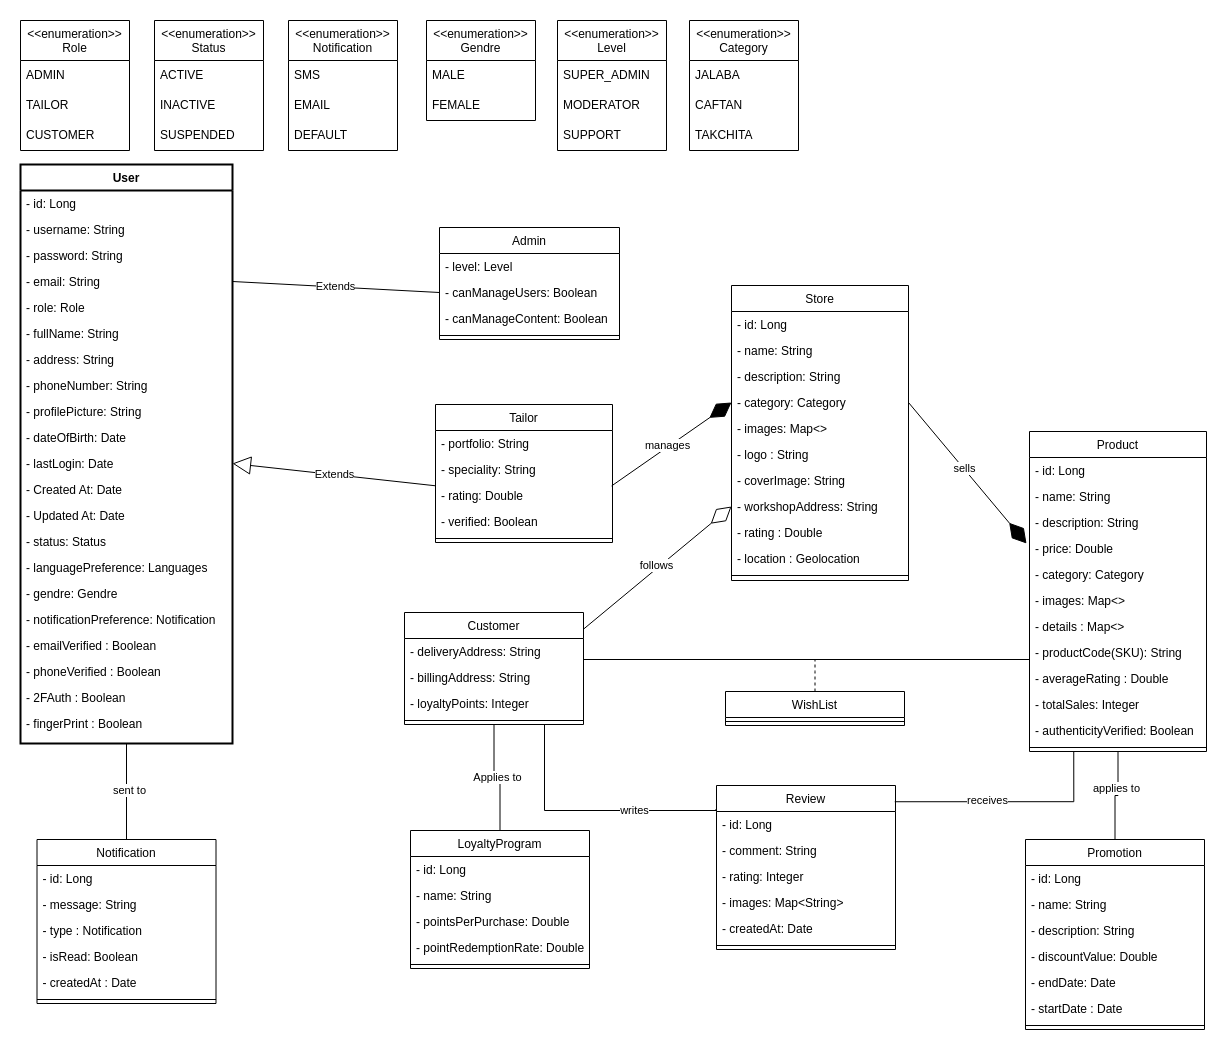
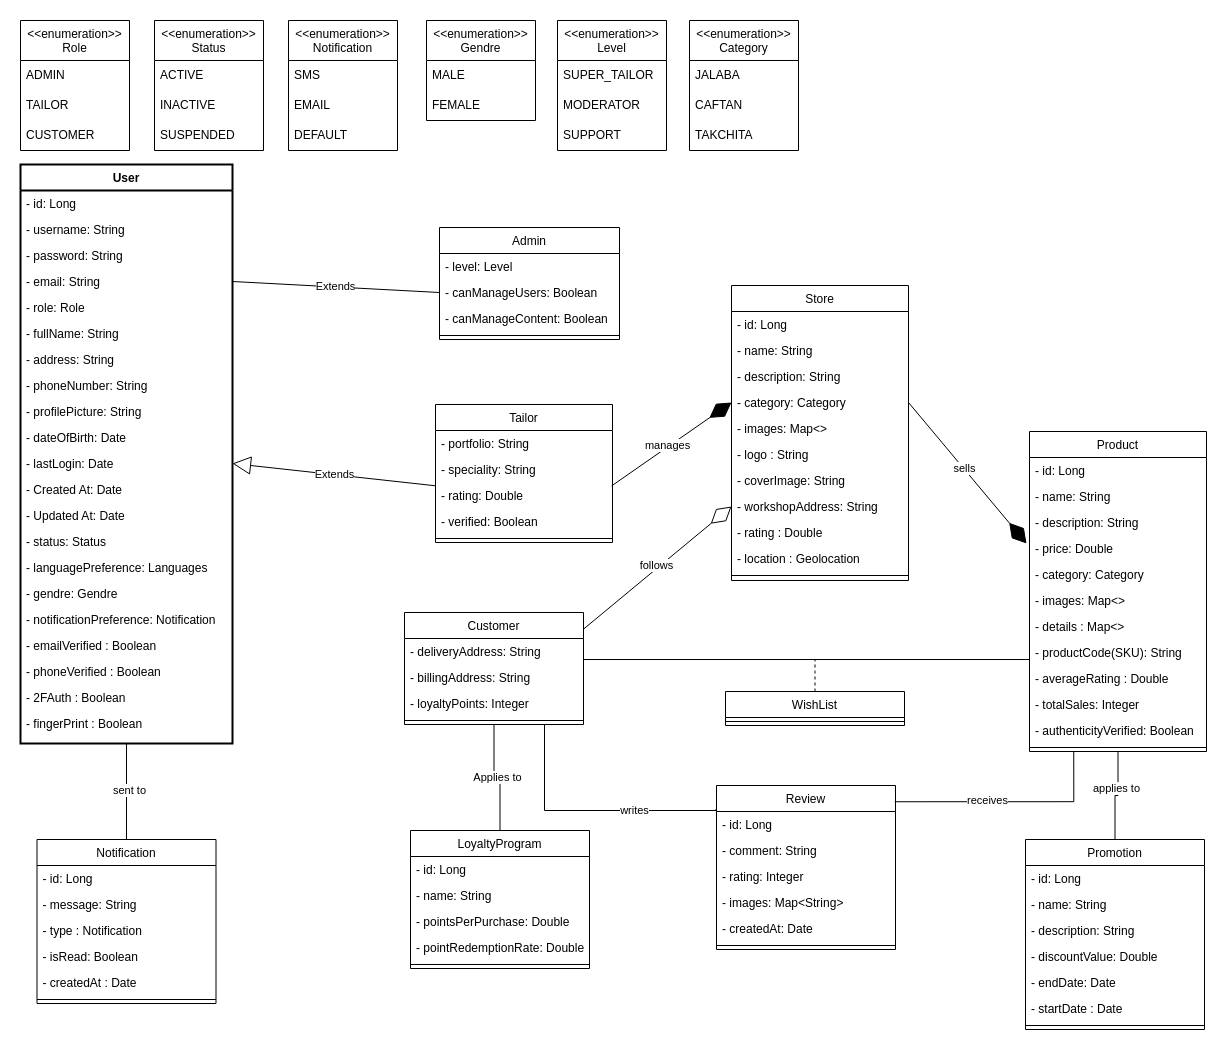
node "SUPER_ADMIN": label "SUPER_ADMIN" -> "SUPER_TAILOR"
